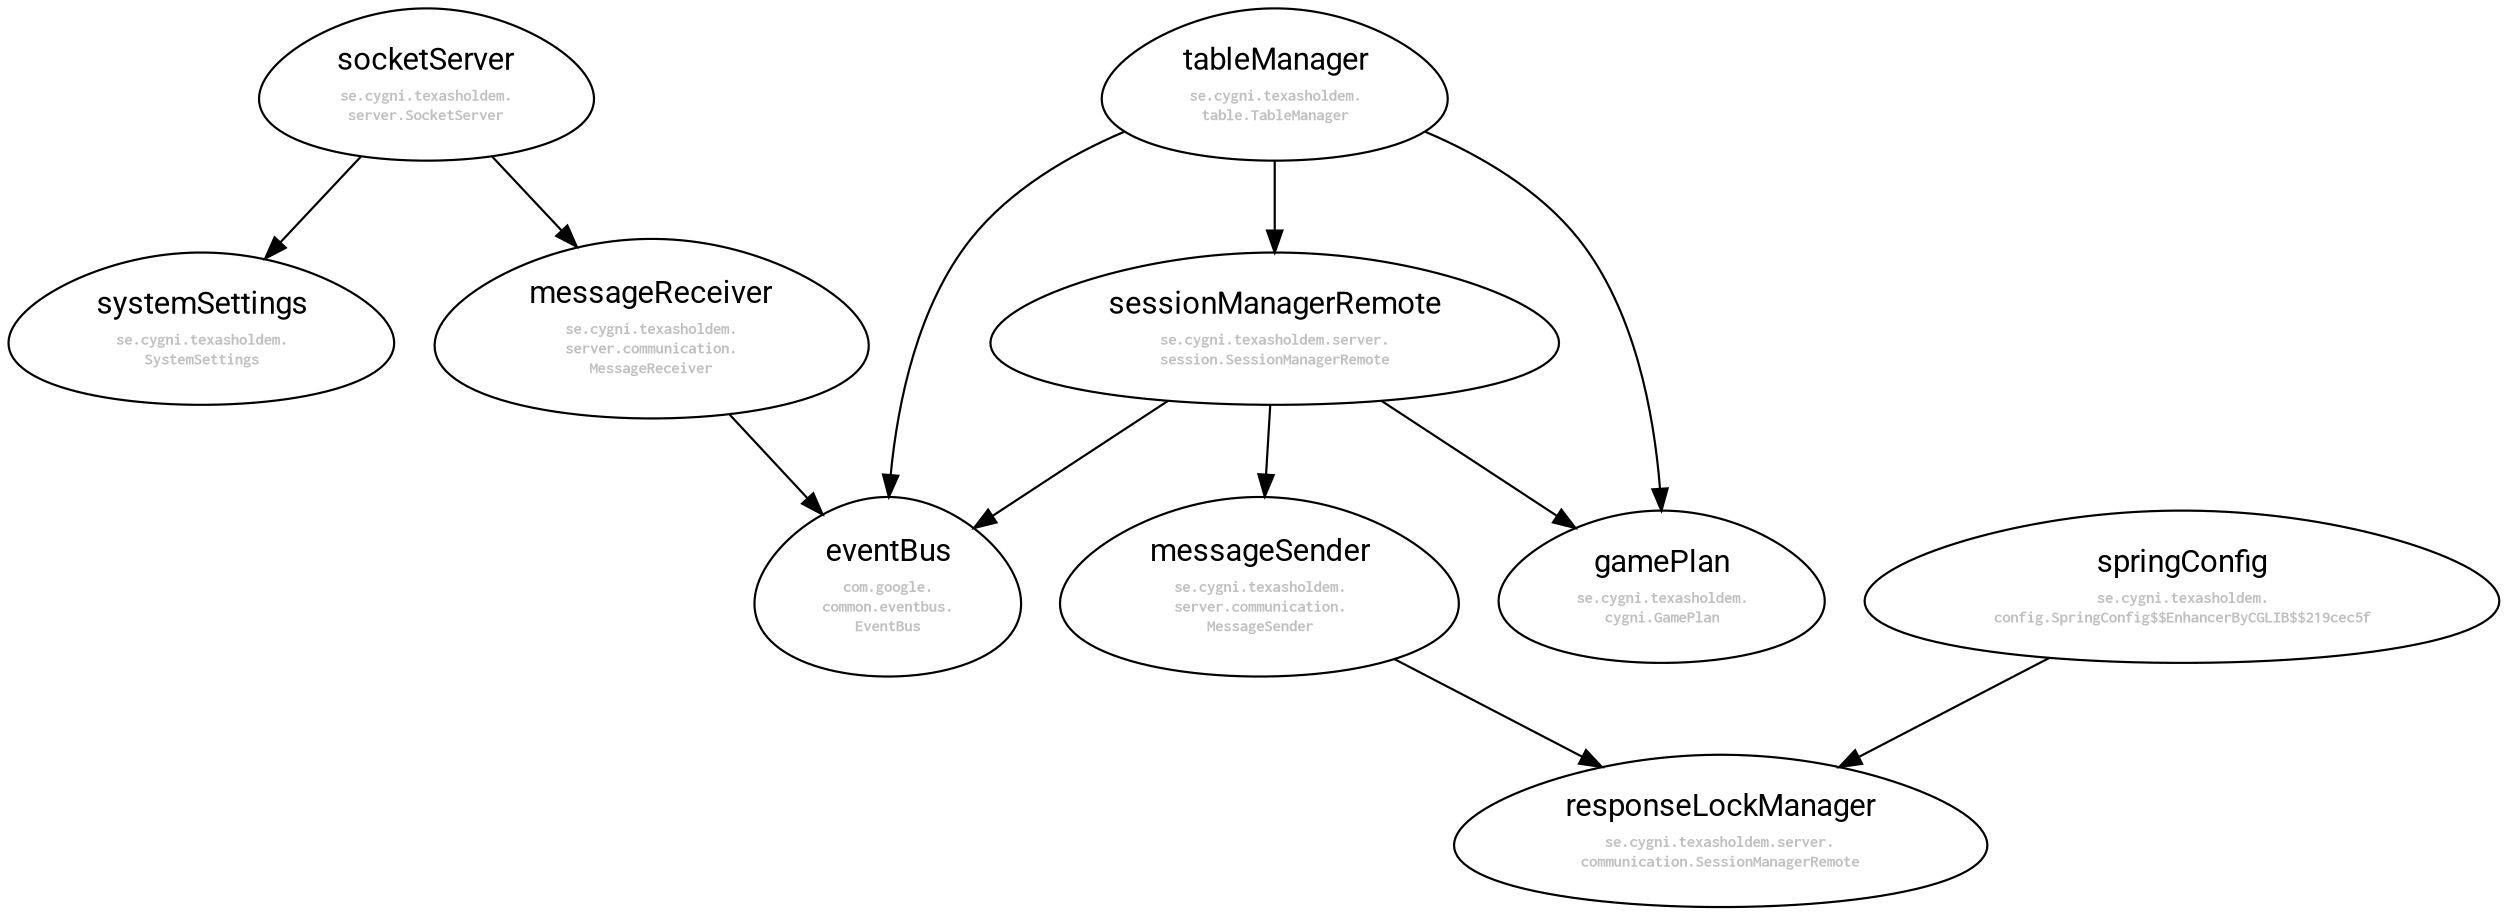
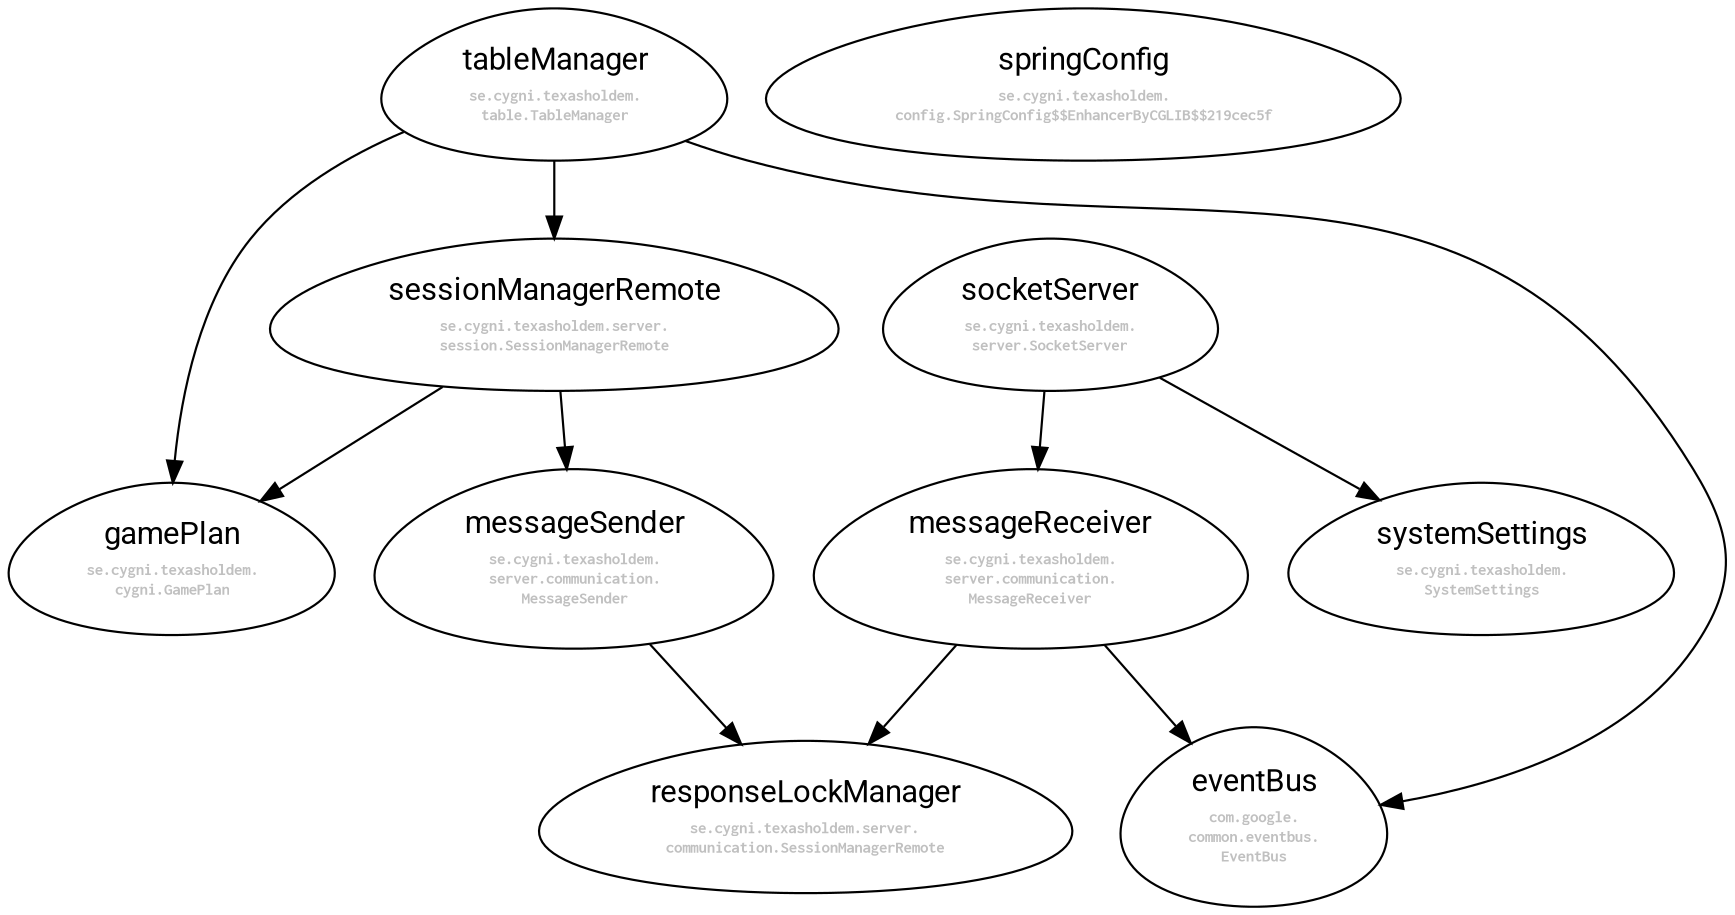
edge "sessionManagerRemote" -> "eventBus": removed
edge "springConfig" -> "responseLockManager": now "messageReceiver" -> "responseLockManager"
